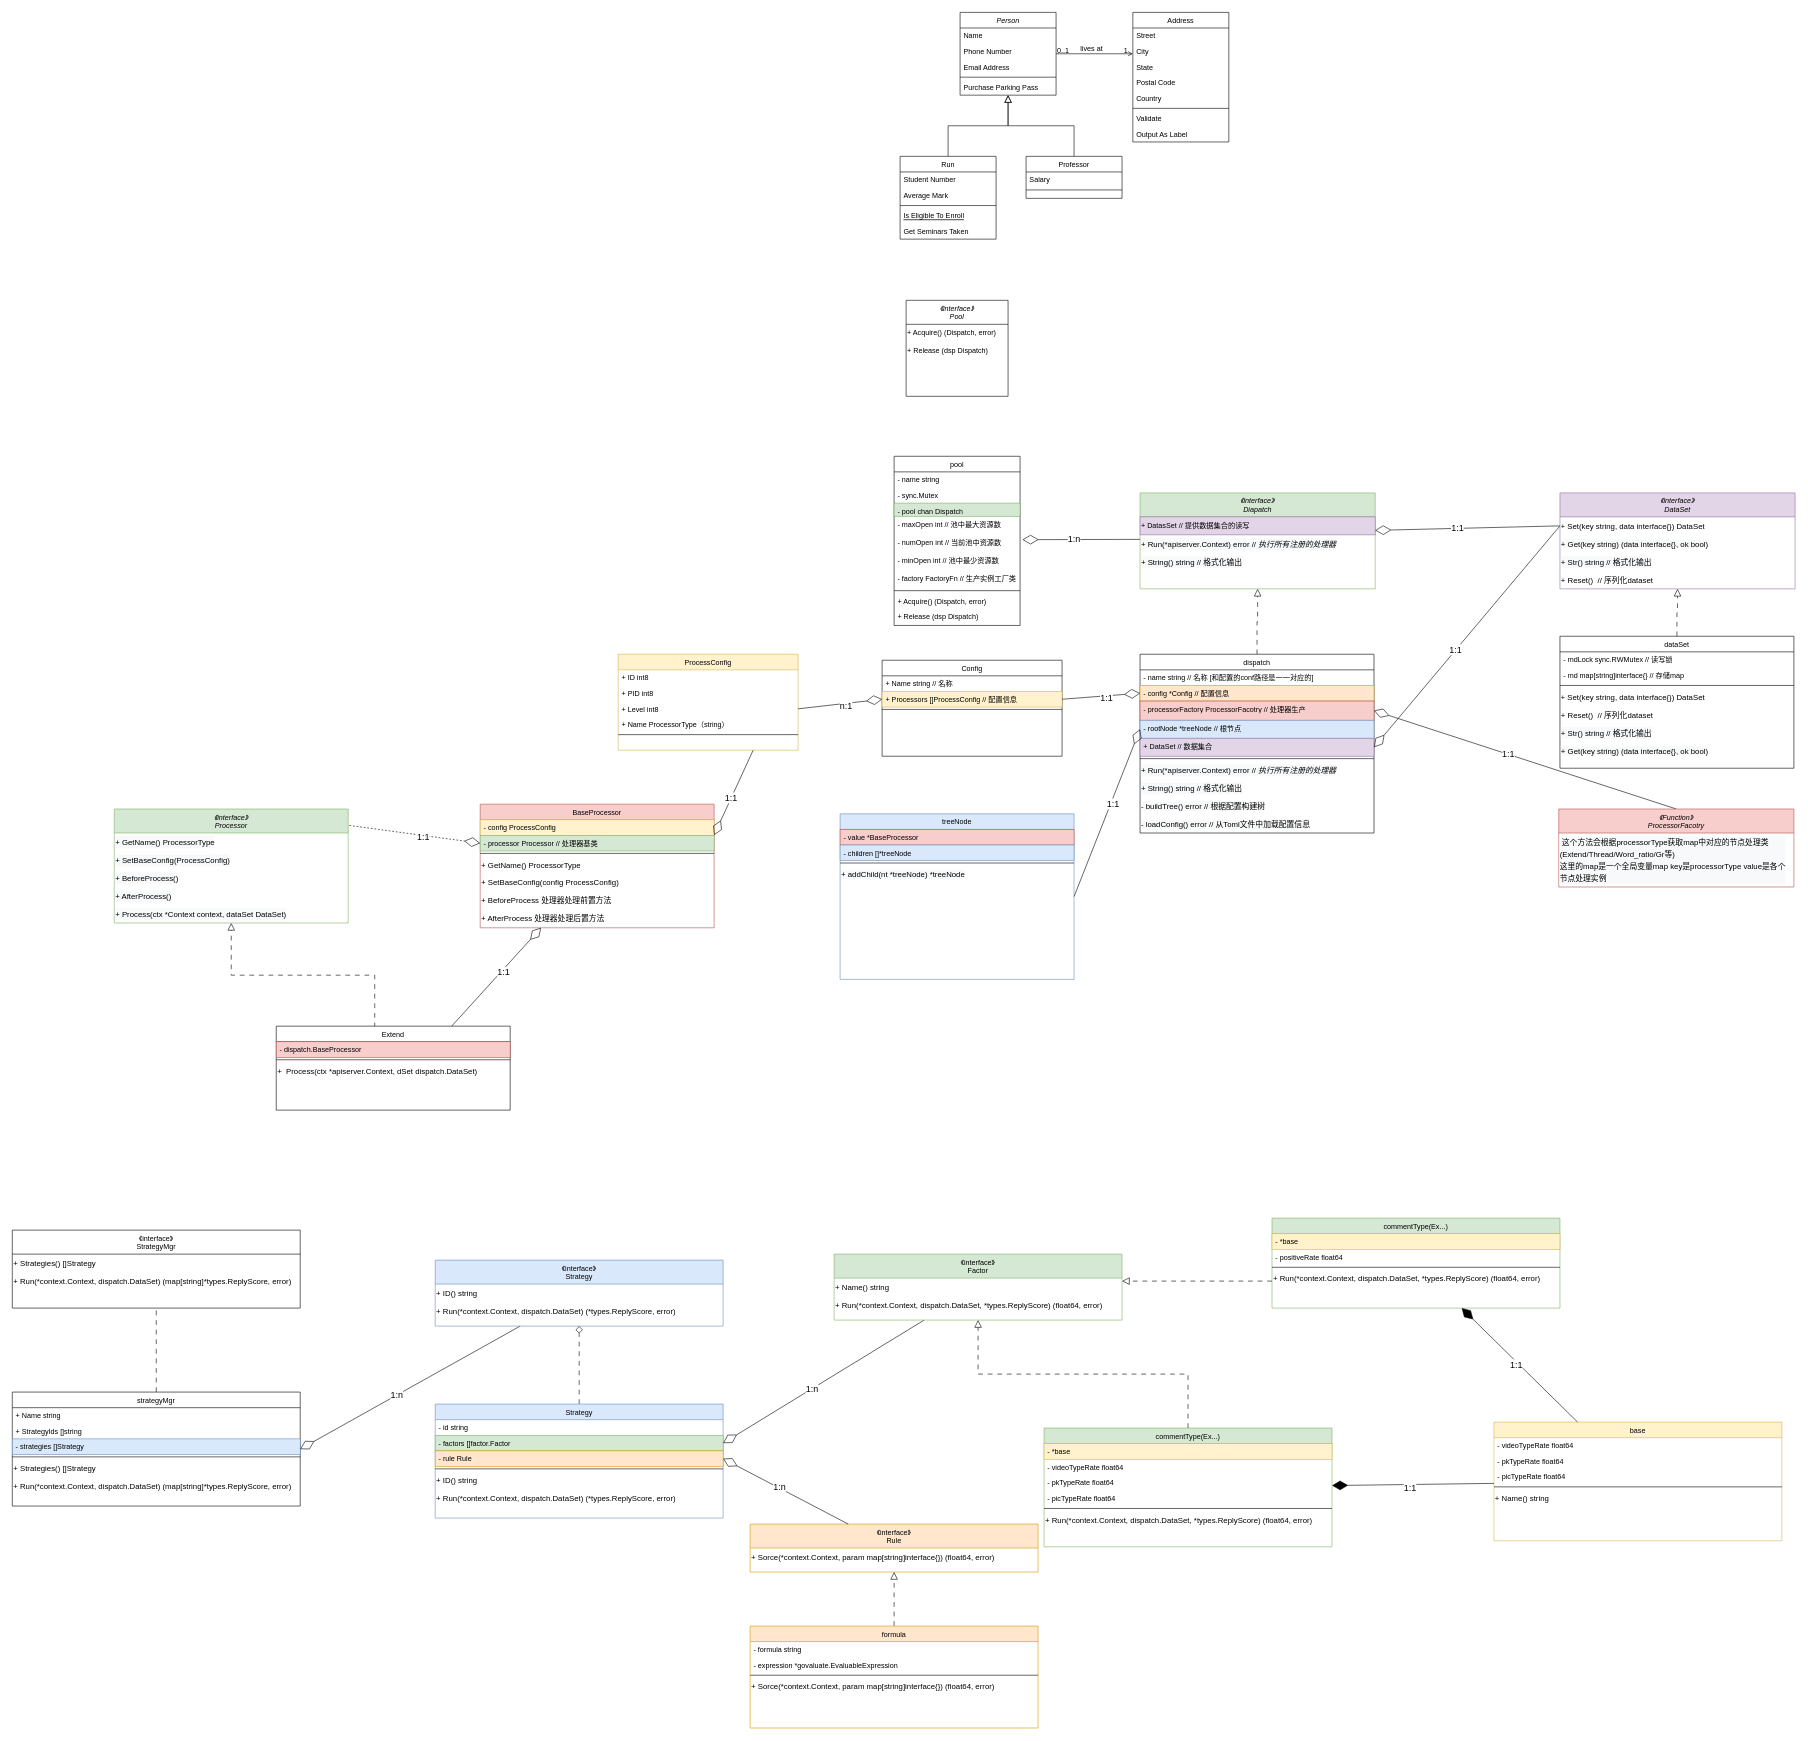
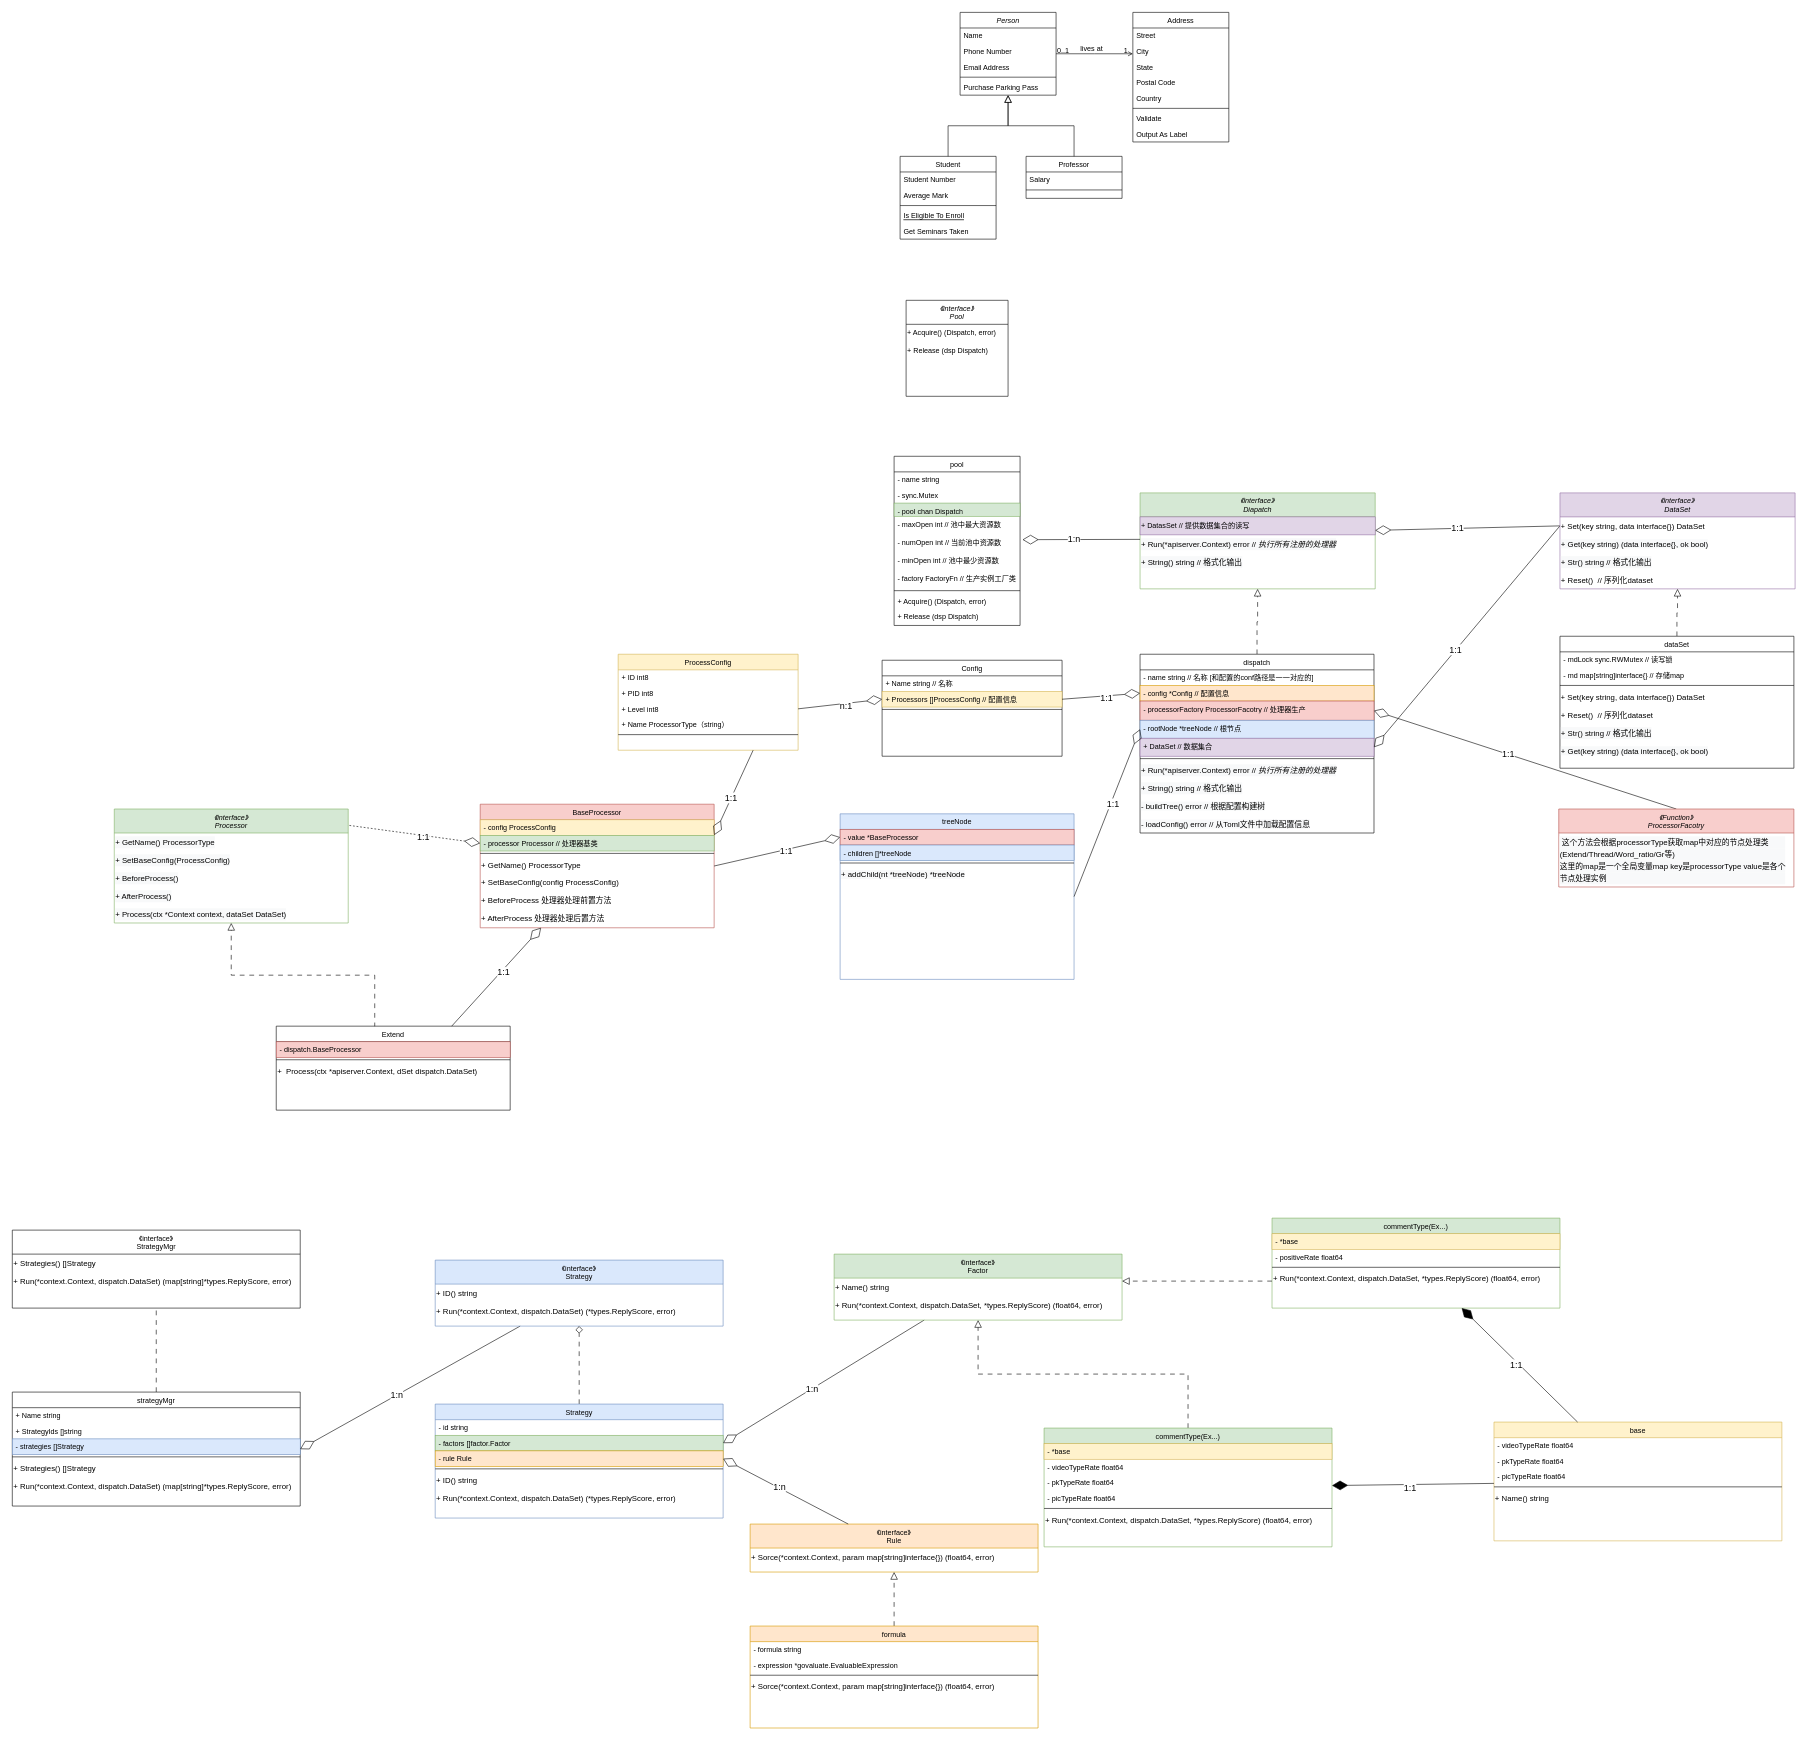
node "Run": label "Run" -> "Student"
edge "BaseProcessor" -> "- value *BaseProcessor": added, label "1:1"
